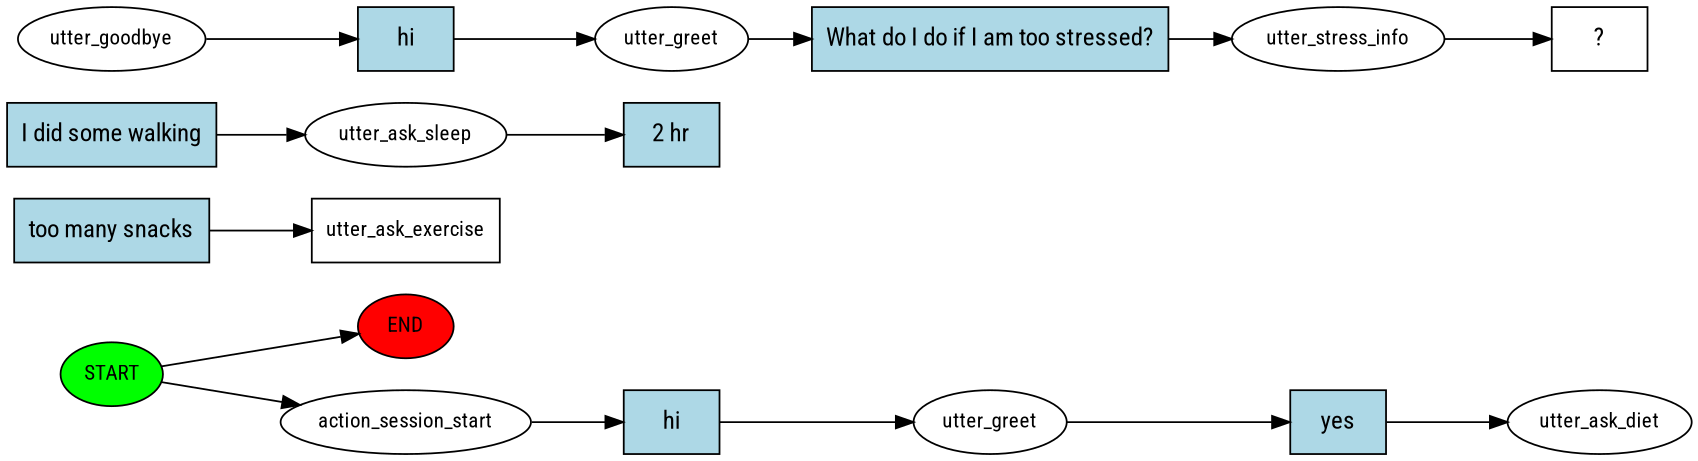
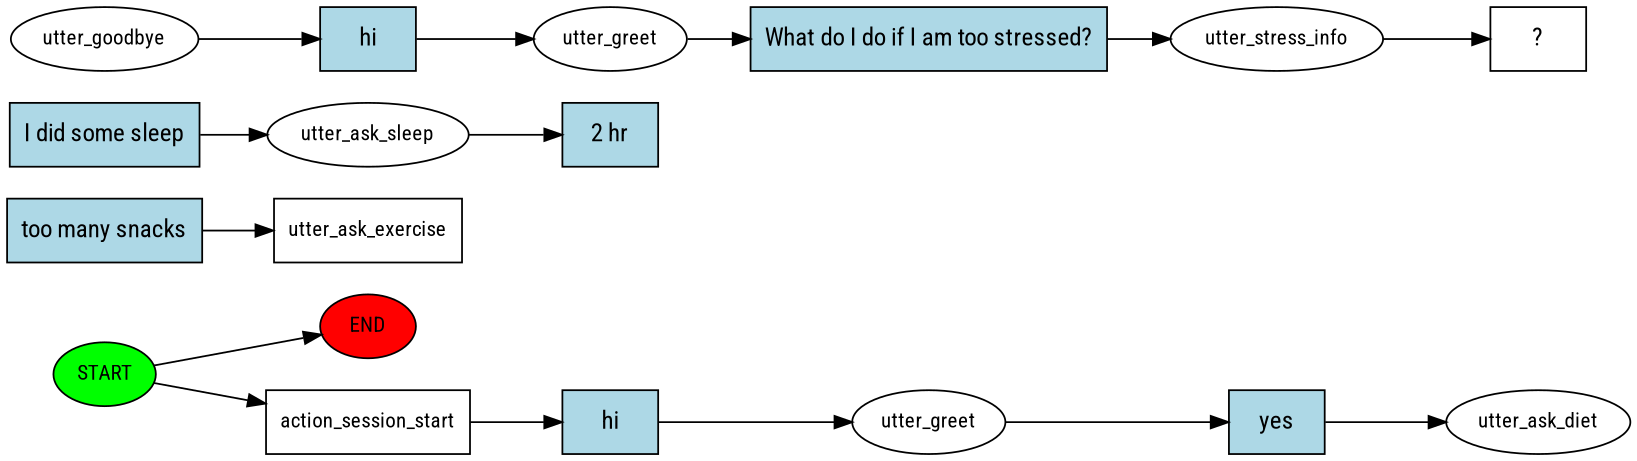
node "I did some walking": label "I did some walking" -> "I did some sleep"
node "action_session_start": shape ellipse -> box
